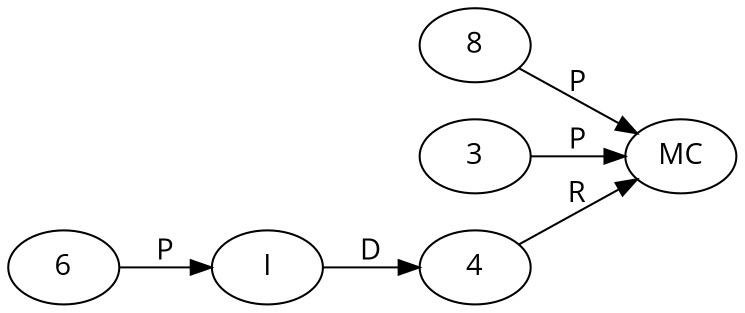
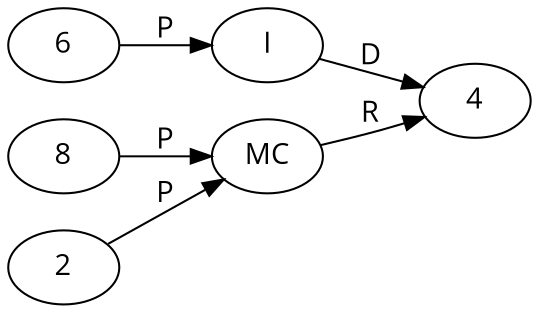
node "3": label "3" -> "2"
edge "4" -> "MC": reversed
